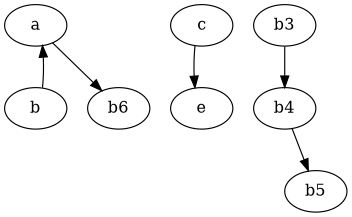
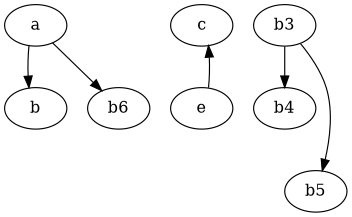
edge "c" -> "e": reversed
edge "b" -> "a": reversed
edge "b4" -> "b5": now "b3" -> "b5"
